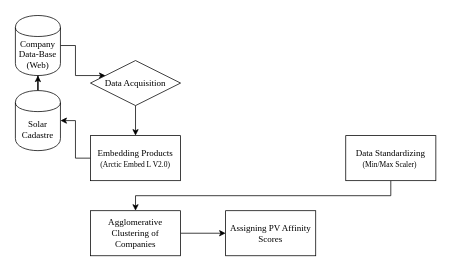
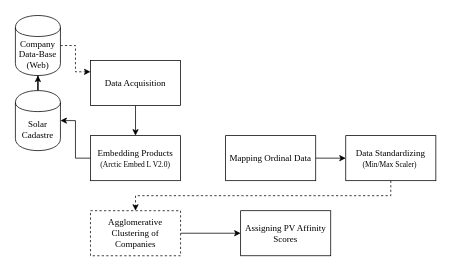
edge "Company Data-Base (Web)" -> "Data Acquisition": style solid -> dashed
node "Data Acquisition": shape diamond -> rectangle
node "Mapping Ordinal Data": added
edge "Mapping Ordinal Data" -> "Data Standardizing (Min/Max Scaler)": added
edge "Data Standardizing (Min/Max Scaler)" -> "Agglomerative Clustering of Companies": style solid -> dashed
node "Agglomerative Clustering of Companies": style solid -> dashed
node "Assigning PV Affinity Scores": moved (270, 233) -> (285, 233)
